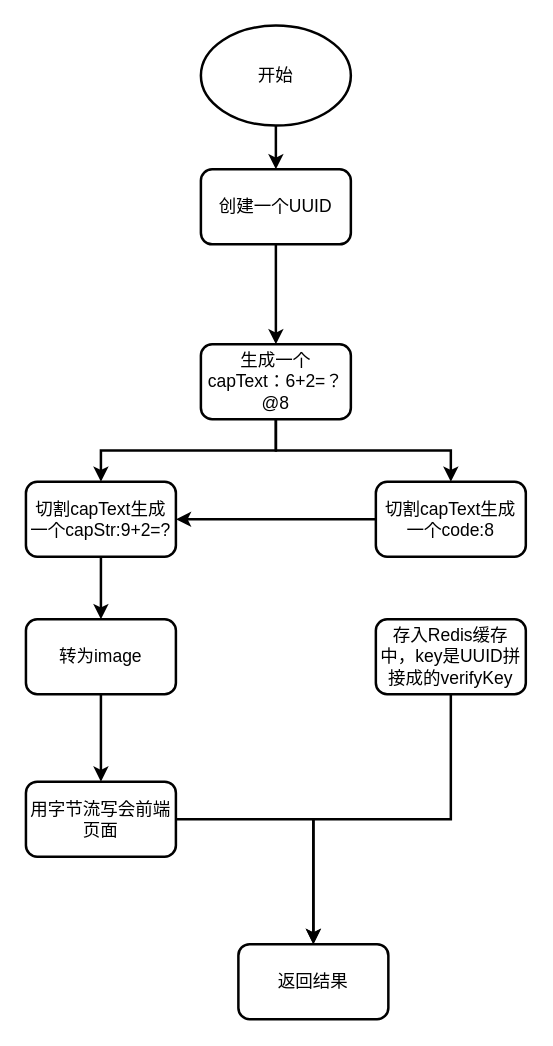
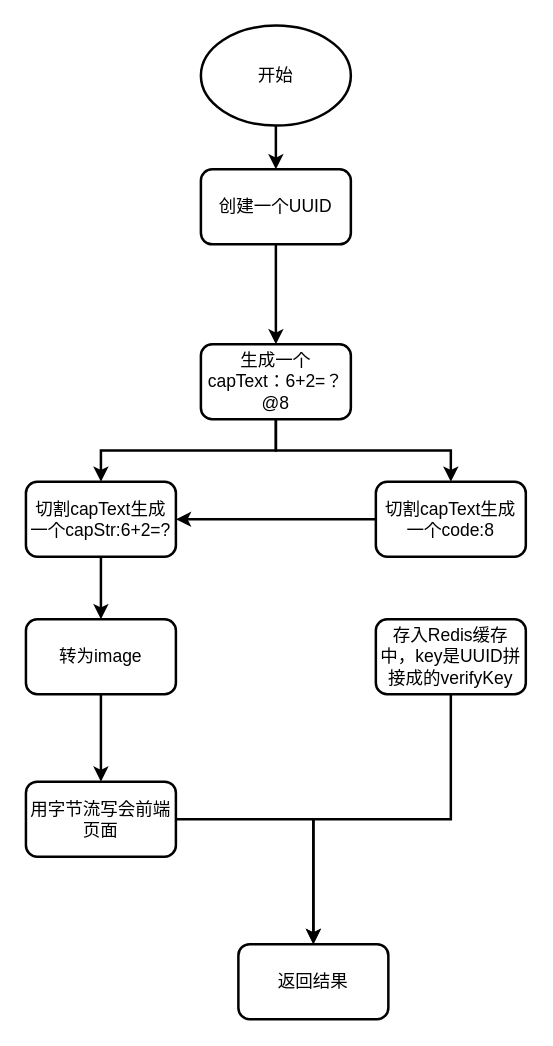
node "切割capText生成一个capStr:9+2=?": label "切割capText生成一个capStr:9+2=?" -> "切割capText生成一个capStr:6+2=?"
